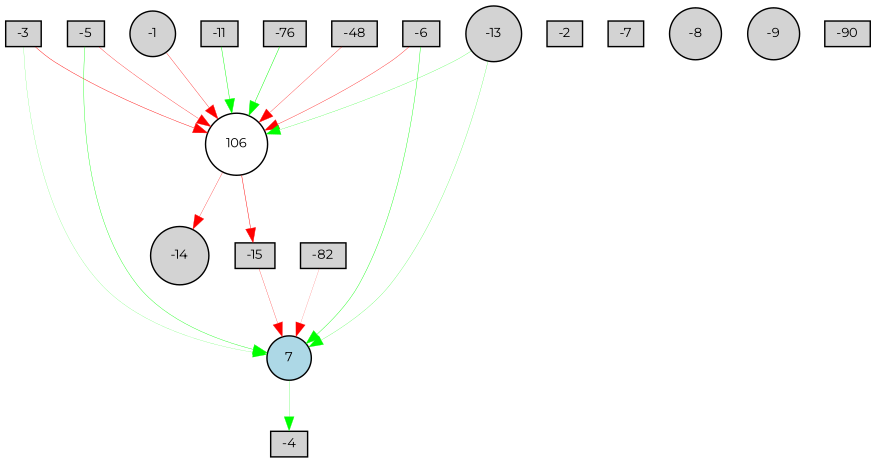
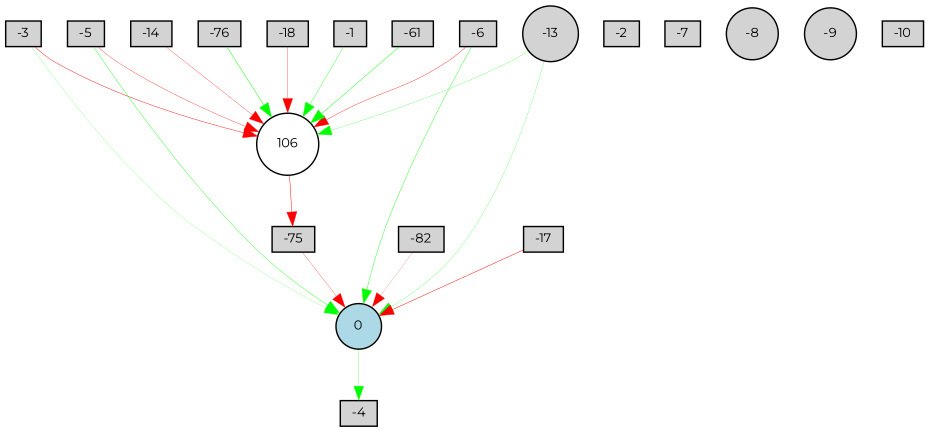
node "-1": shape circle -> box
node "-11": label "-11" -> "-61"
node "-48": label "-48" -> "-18"
node "-90": label "-90" -> "-10"
edge "-1" -> "106": color red -> green
edge "106" -> "-14": reversed
node "-17": added
node "-14": shape circle -> box
node "-15": label "-15" -> "-75"
node "7": label "7" -> "0"
